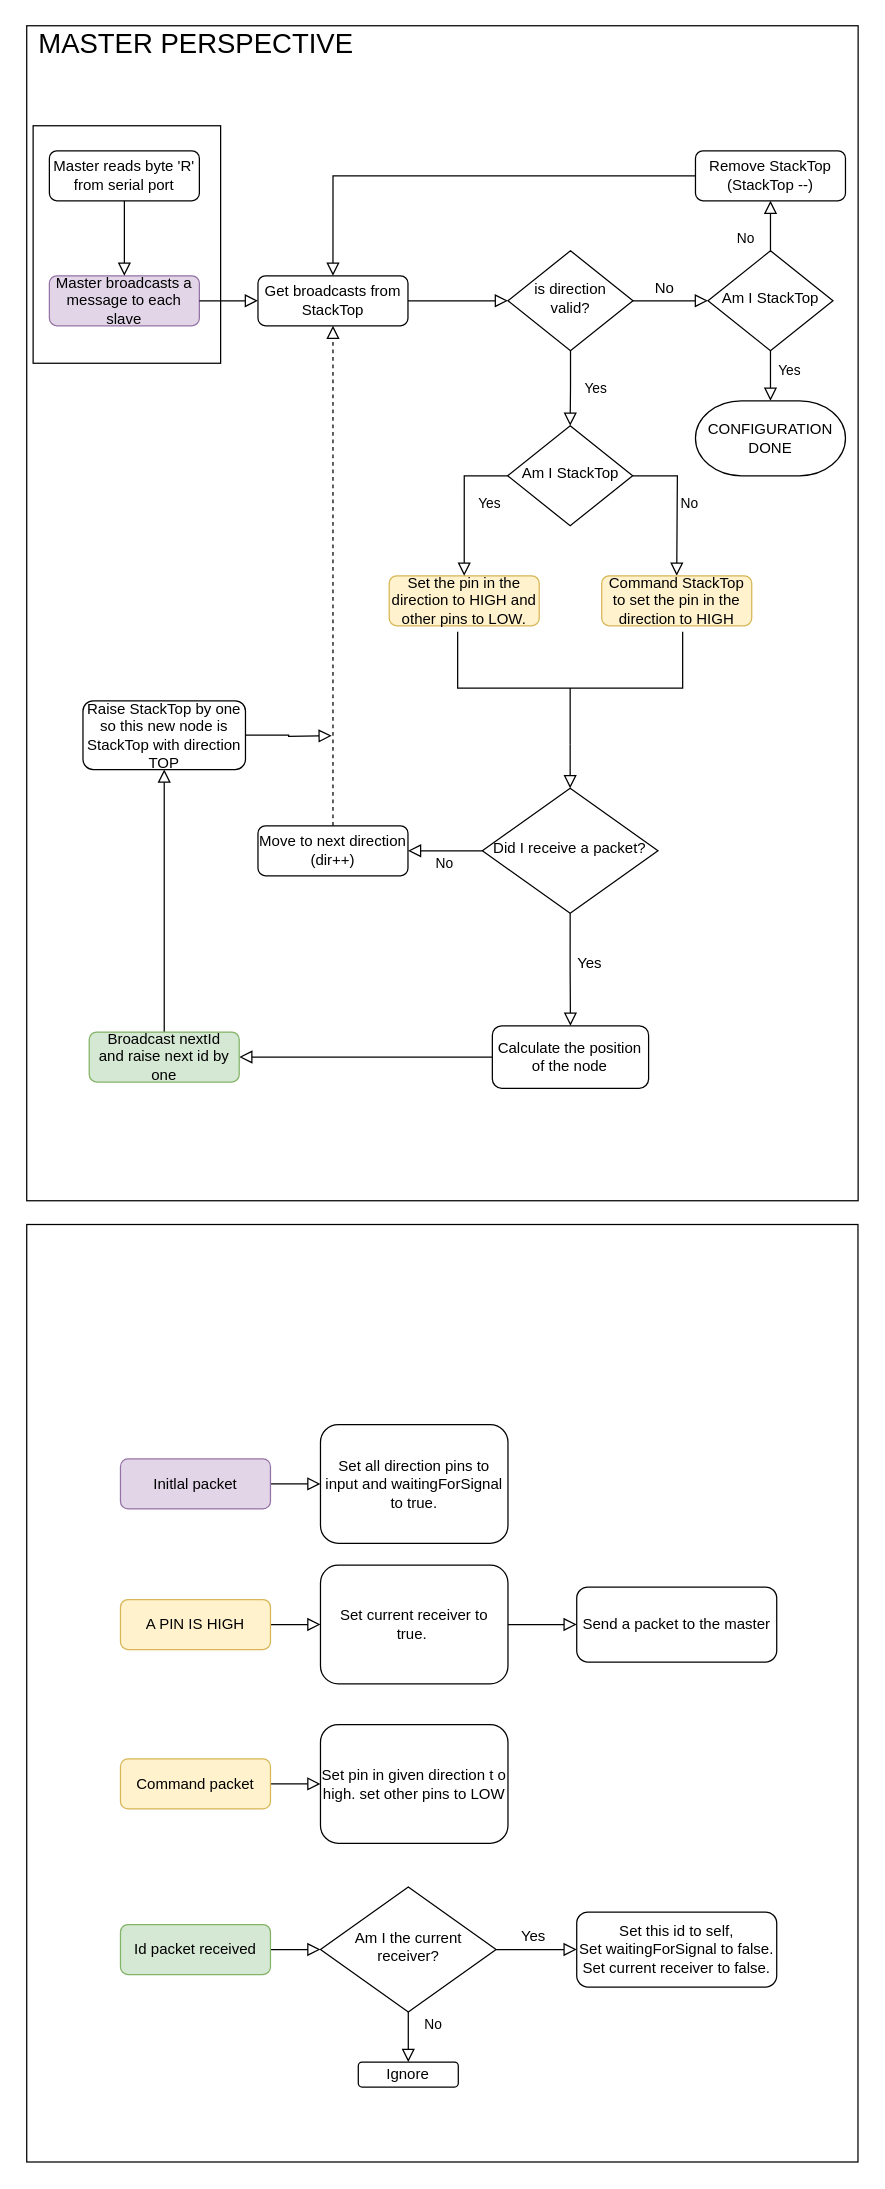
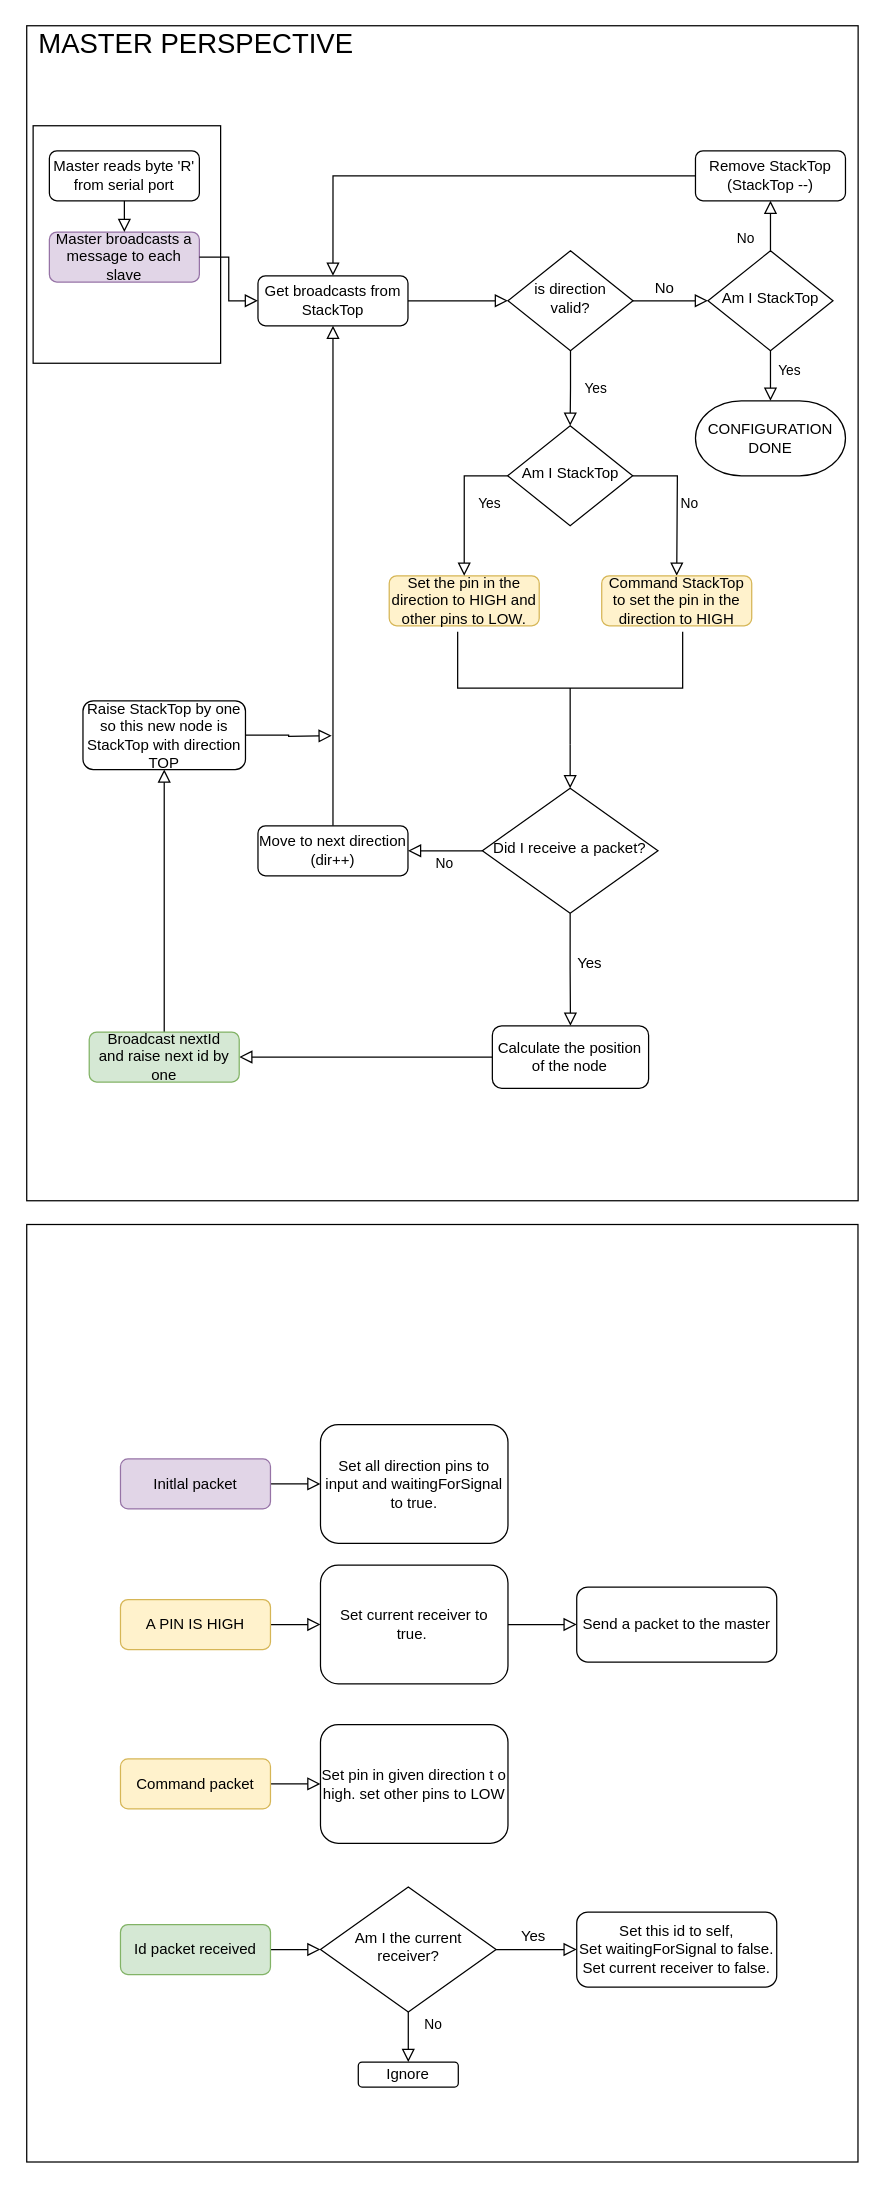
node "Master broadcasts a message to each slave": moved (124, 301) -> (124, 257)
edge "Move to next direction (dir++)" -> "Get broadcasts from StackTop": style dashed -> solid
